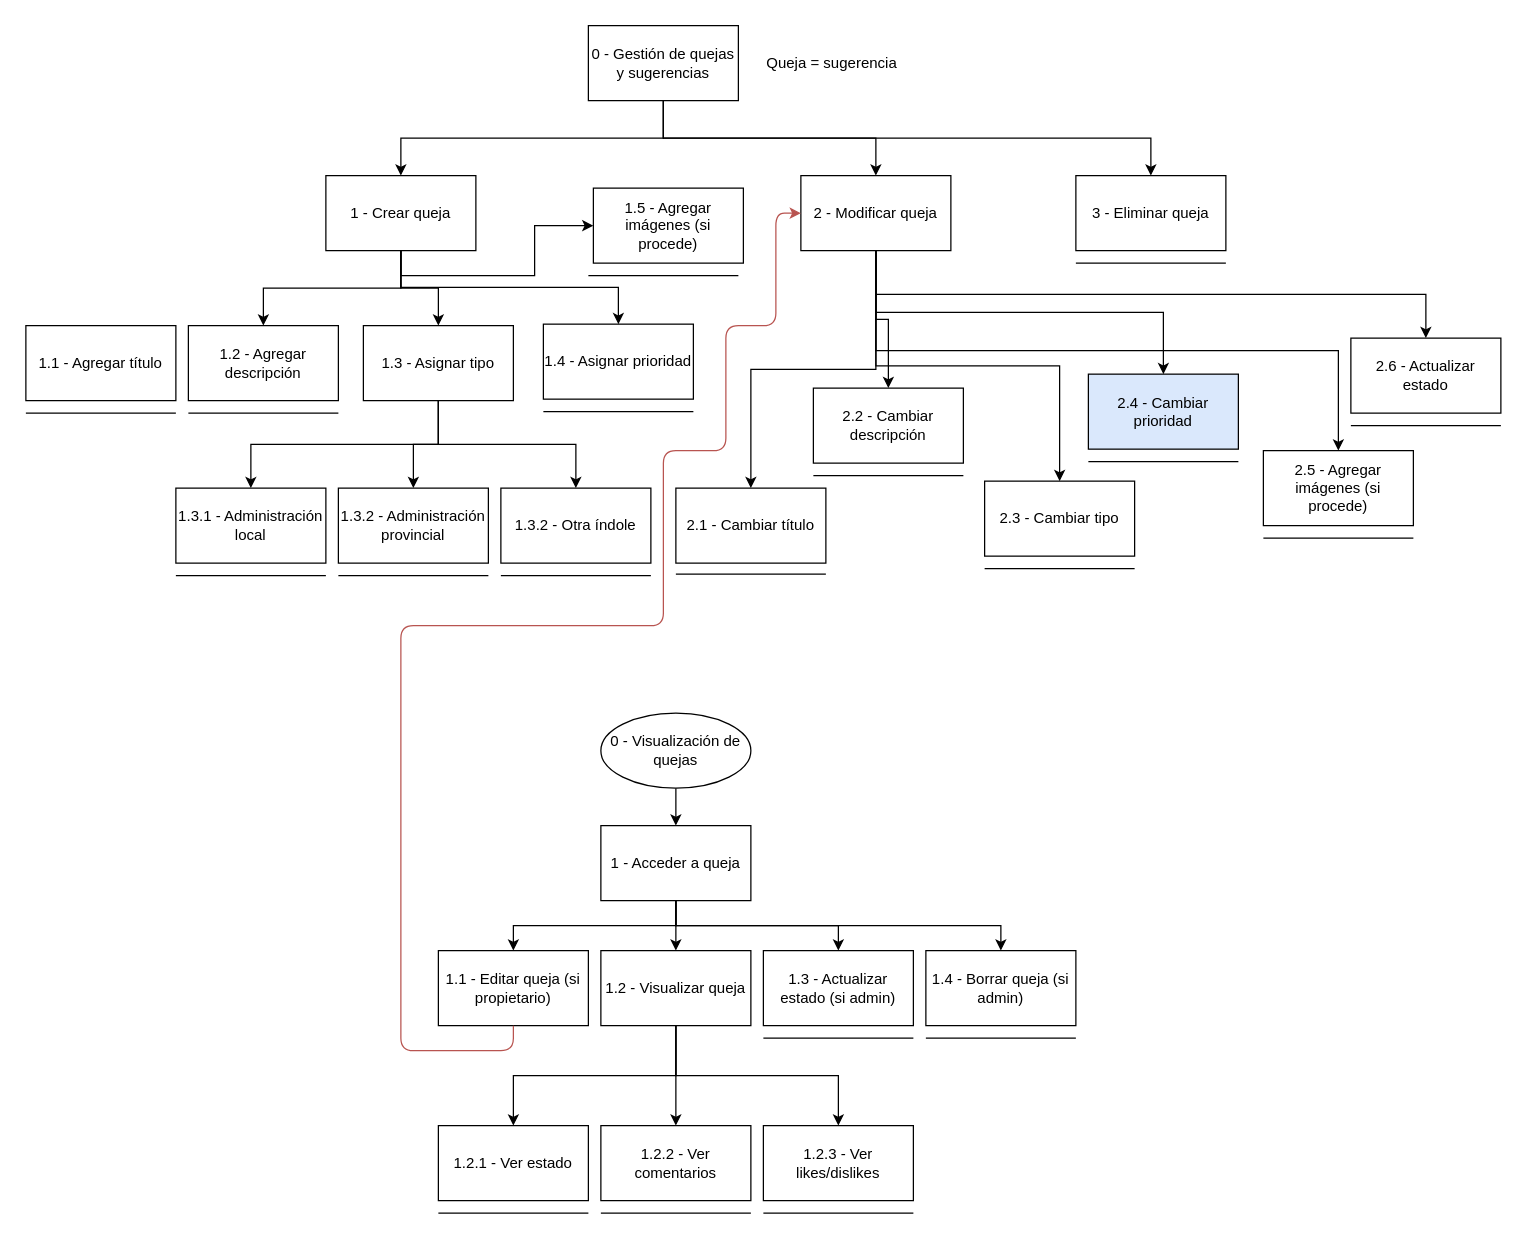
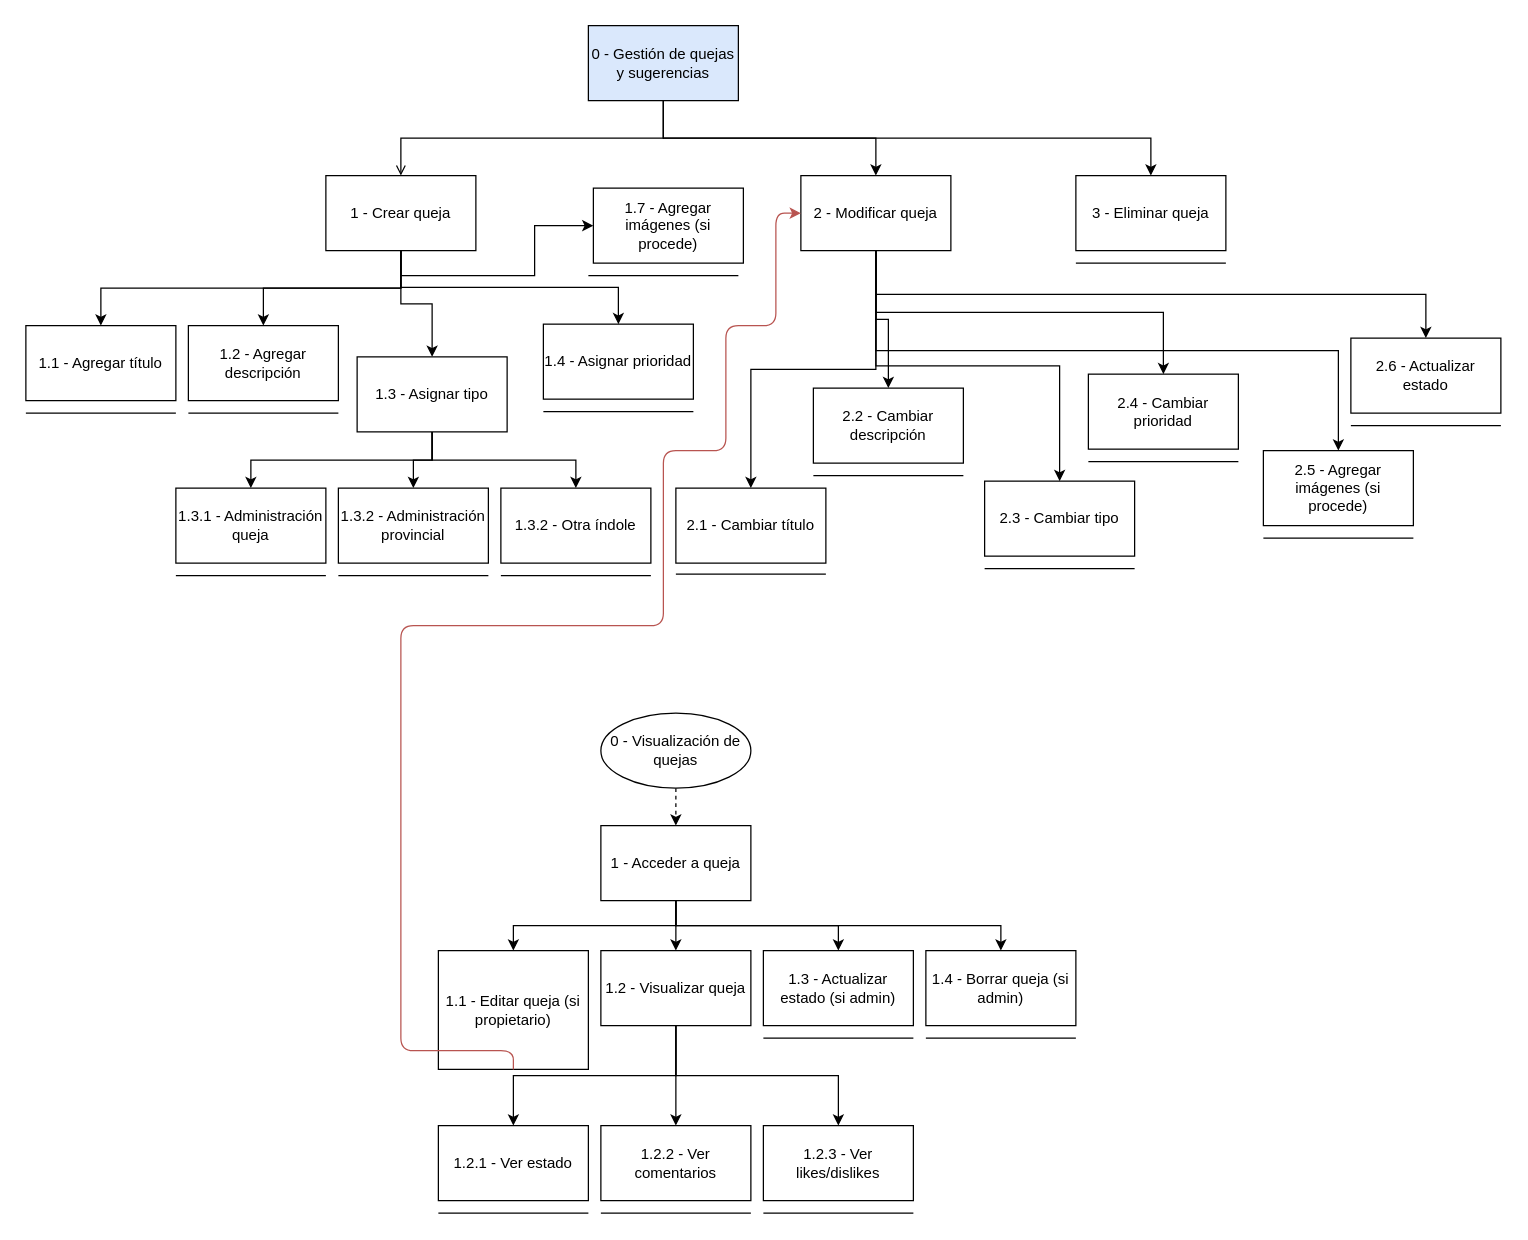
node "0 - Gestión de quejas y sugerencias": fillcolor #ffffff -> #dae8fc
node "Queja = sugerencia": removed
edge "0 - Gestión de quejas y sugerencias" -> "1 - Crear queja": arrowhead classic -> open
node "1.5 - Agregar imágenes (si procede)": label "1.5 - Agregar imágenes (si procede)" -> "1.7 - Agregar imágenes (si procede)"
edge "1 - Crear queja" -> "1.1 - Agregar título": added
node "1.3 - Asignar tipo": moved (438, 363) -> (432, 394)
node "2.4 - Cambiar prioridad": fillcolor #dae8fc -> #ffffff
node "1.3.1 - Administración local": label "1.3.1 - Administración local" -> "1.3.1 - Administración queja"
edge "0 - Visualización de quejas" -> "1 - Acceder a queja": style solid -> dashed
node "1.1 - Editar queja (si propietario)": size 150x75 -> 150x119
